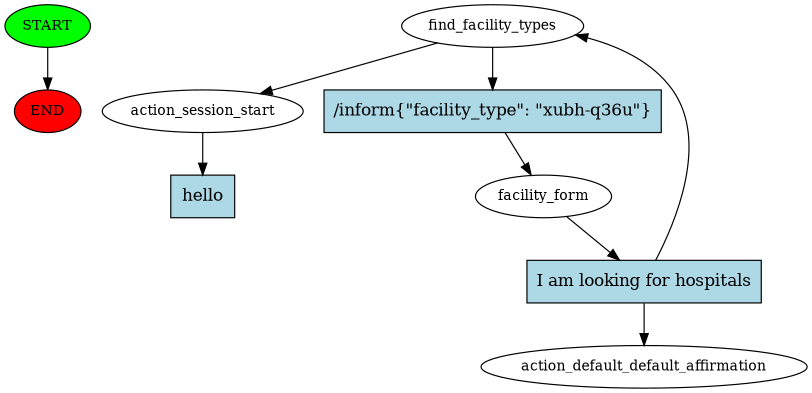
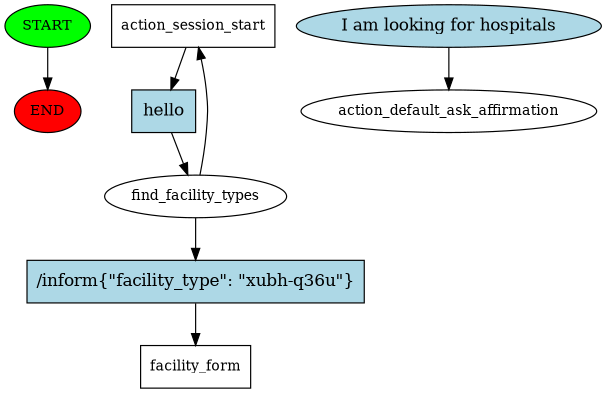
node "action_session_start": shape ellipse -> box
edge "I am looking for hospitals" -> "find_facility_types": now "hello" -> "find_facility_types"
node "facility_form": shape ellipse -> box
edge "facility_form" -> "I am looking for hospitals": removed
node "I am looking for hospitals": shape box -> ellipse
node "action_default_default_affirmation": label "action_default_default_affirmation" -> "action_default_ask_affirmation"
